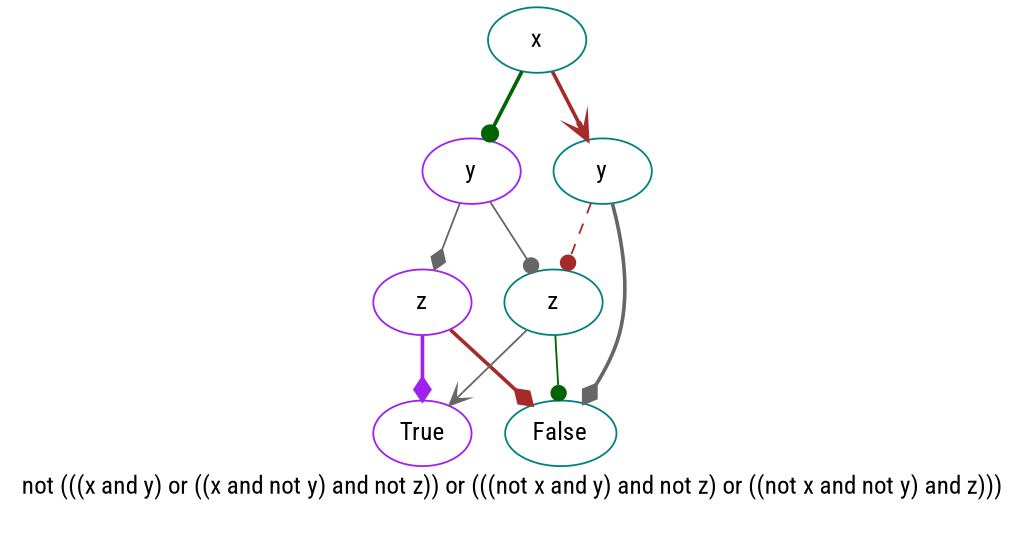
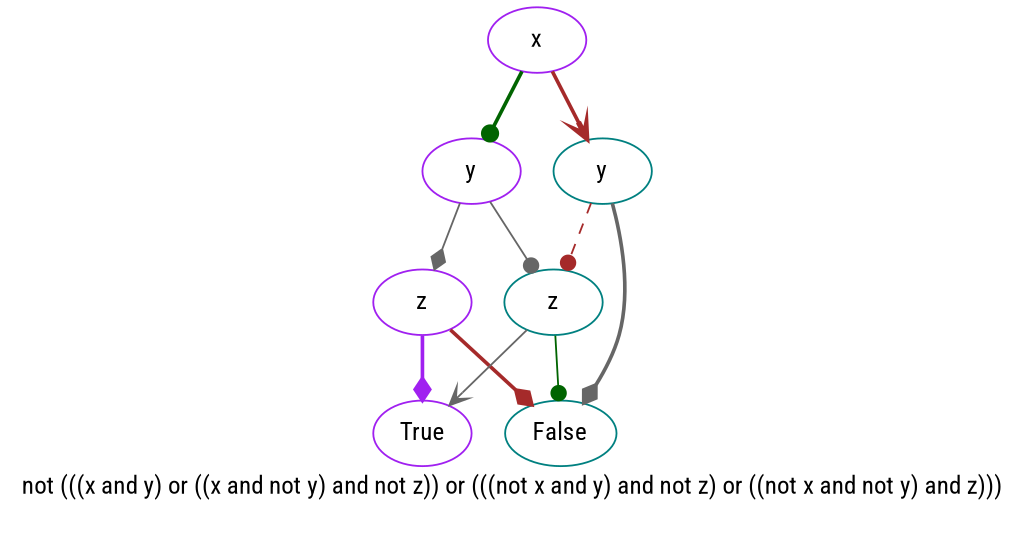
node "x": color teal -> purple
